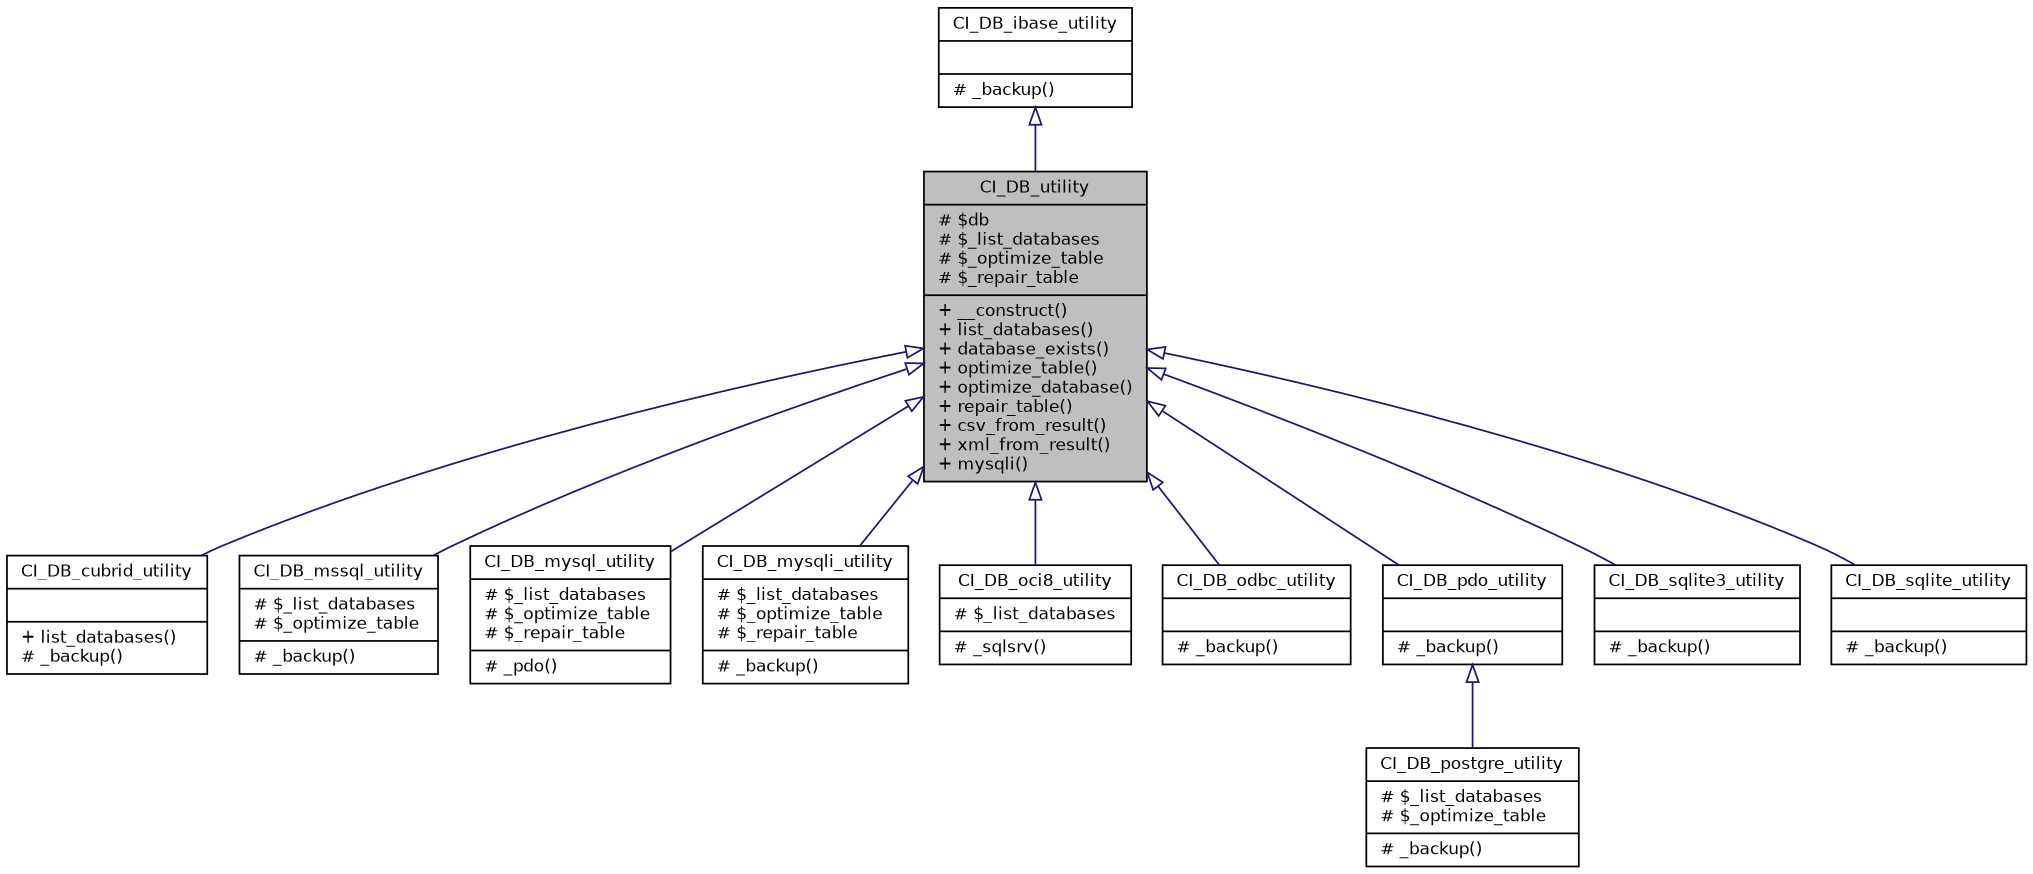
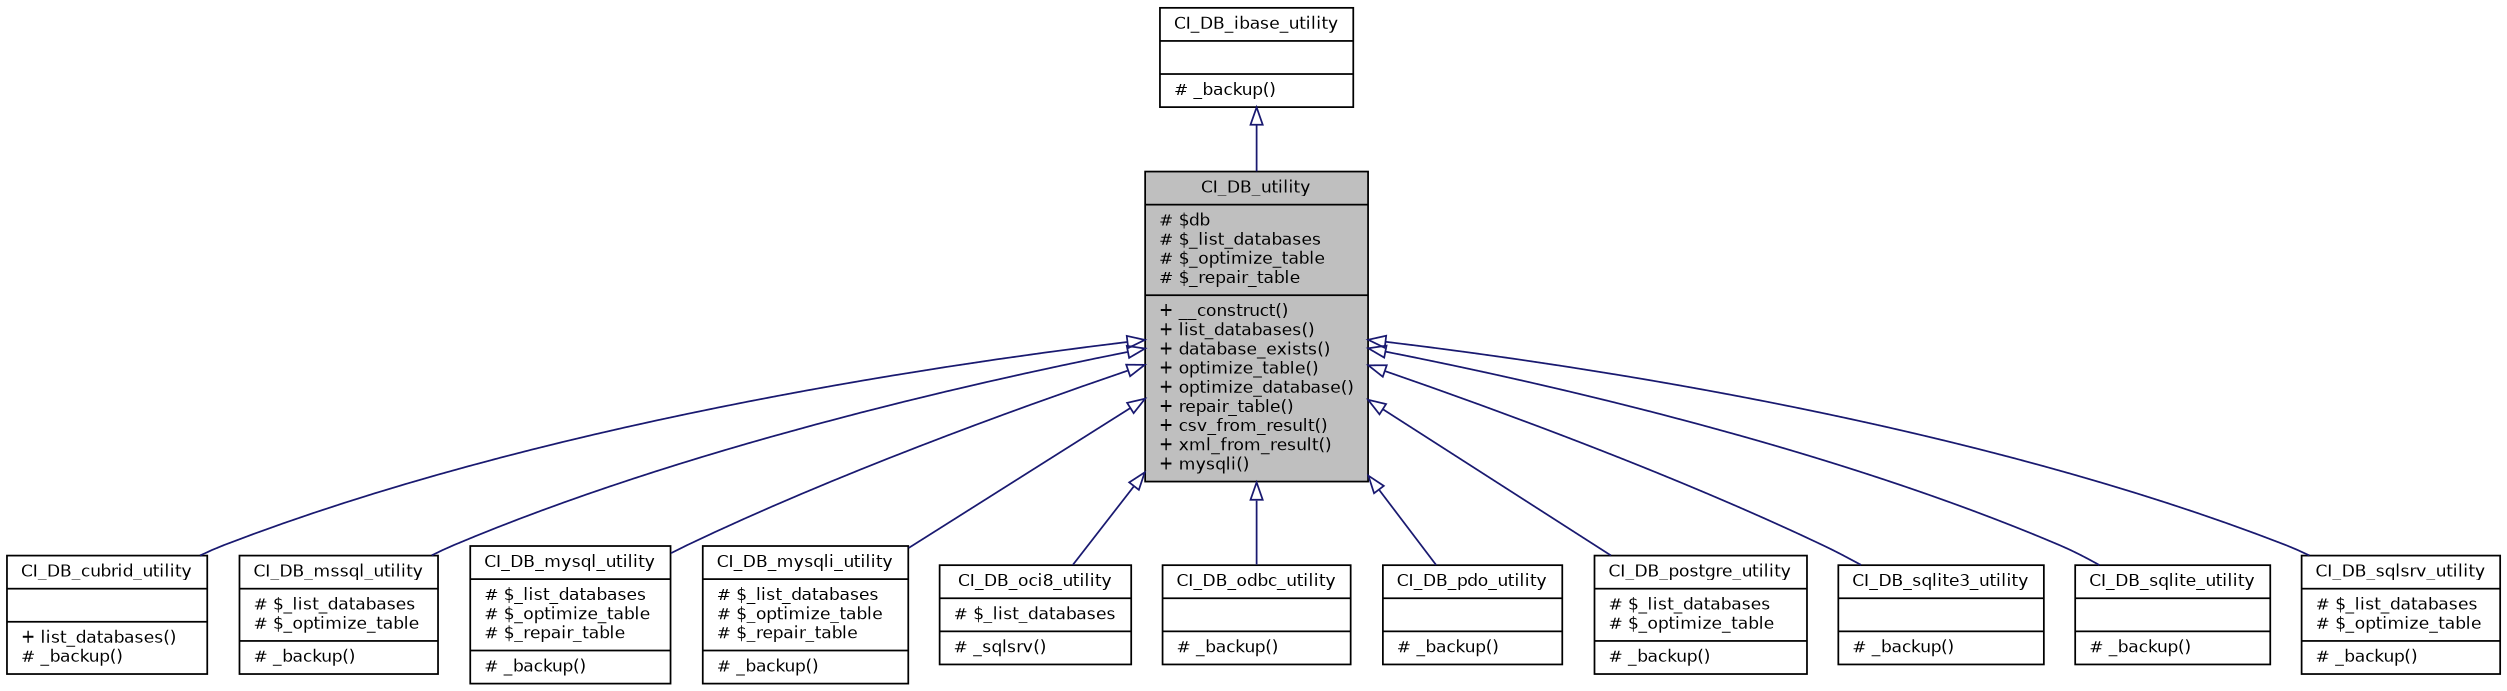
node "CI_DB_sqlsrv_utility": added
node "CI_DB_mysql_utility": text "# _pdo()" -> "# _backup()"
edge "CI_DB_postgre_utility" -> "CI_DB_pdo_utility": now "CI_DB_postgre_utility" -> "CI_DB_utility"
